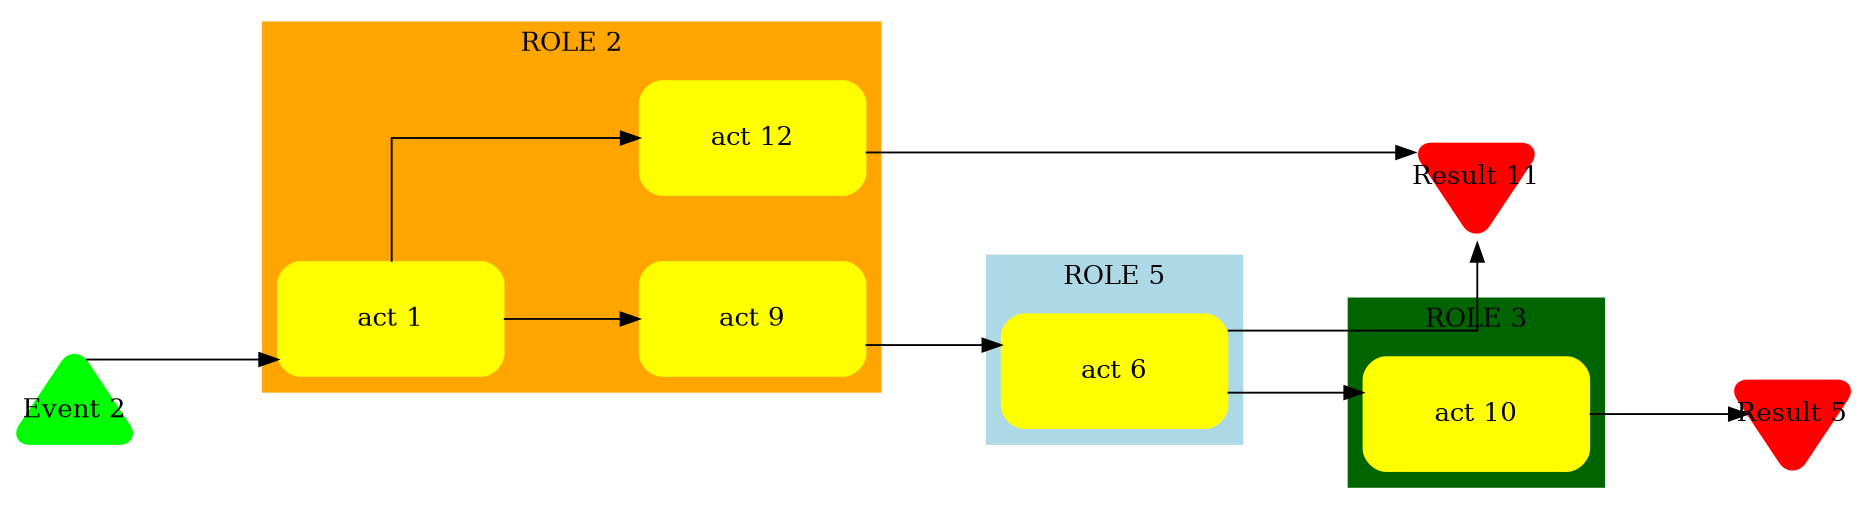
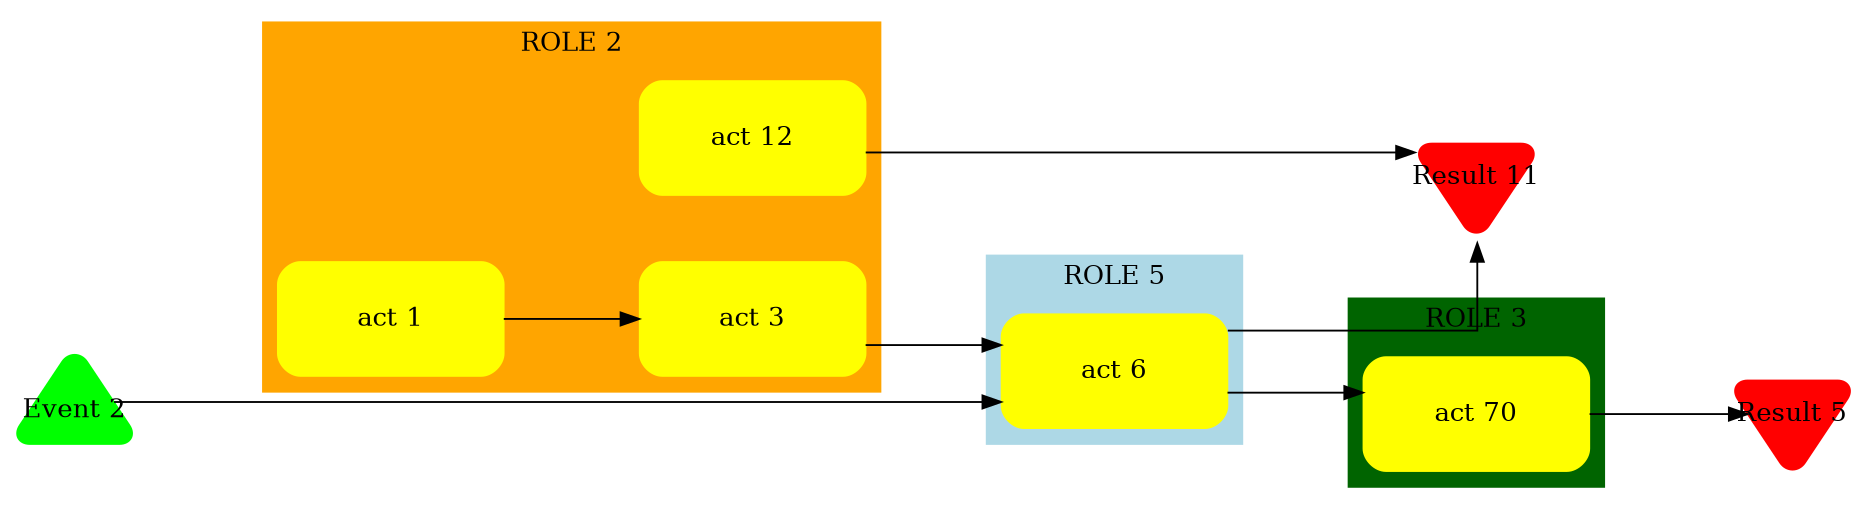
edge "act 1" -> "act 12": removed
node "act 9": label "act 9" -> "act 3"
edge "Event 2" -> "act 1": now "Event 2" -> "act 6"
node "act 10": label "act 10" -> "act 70"
